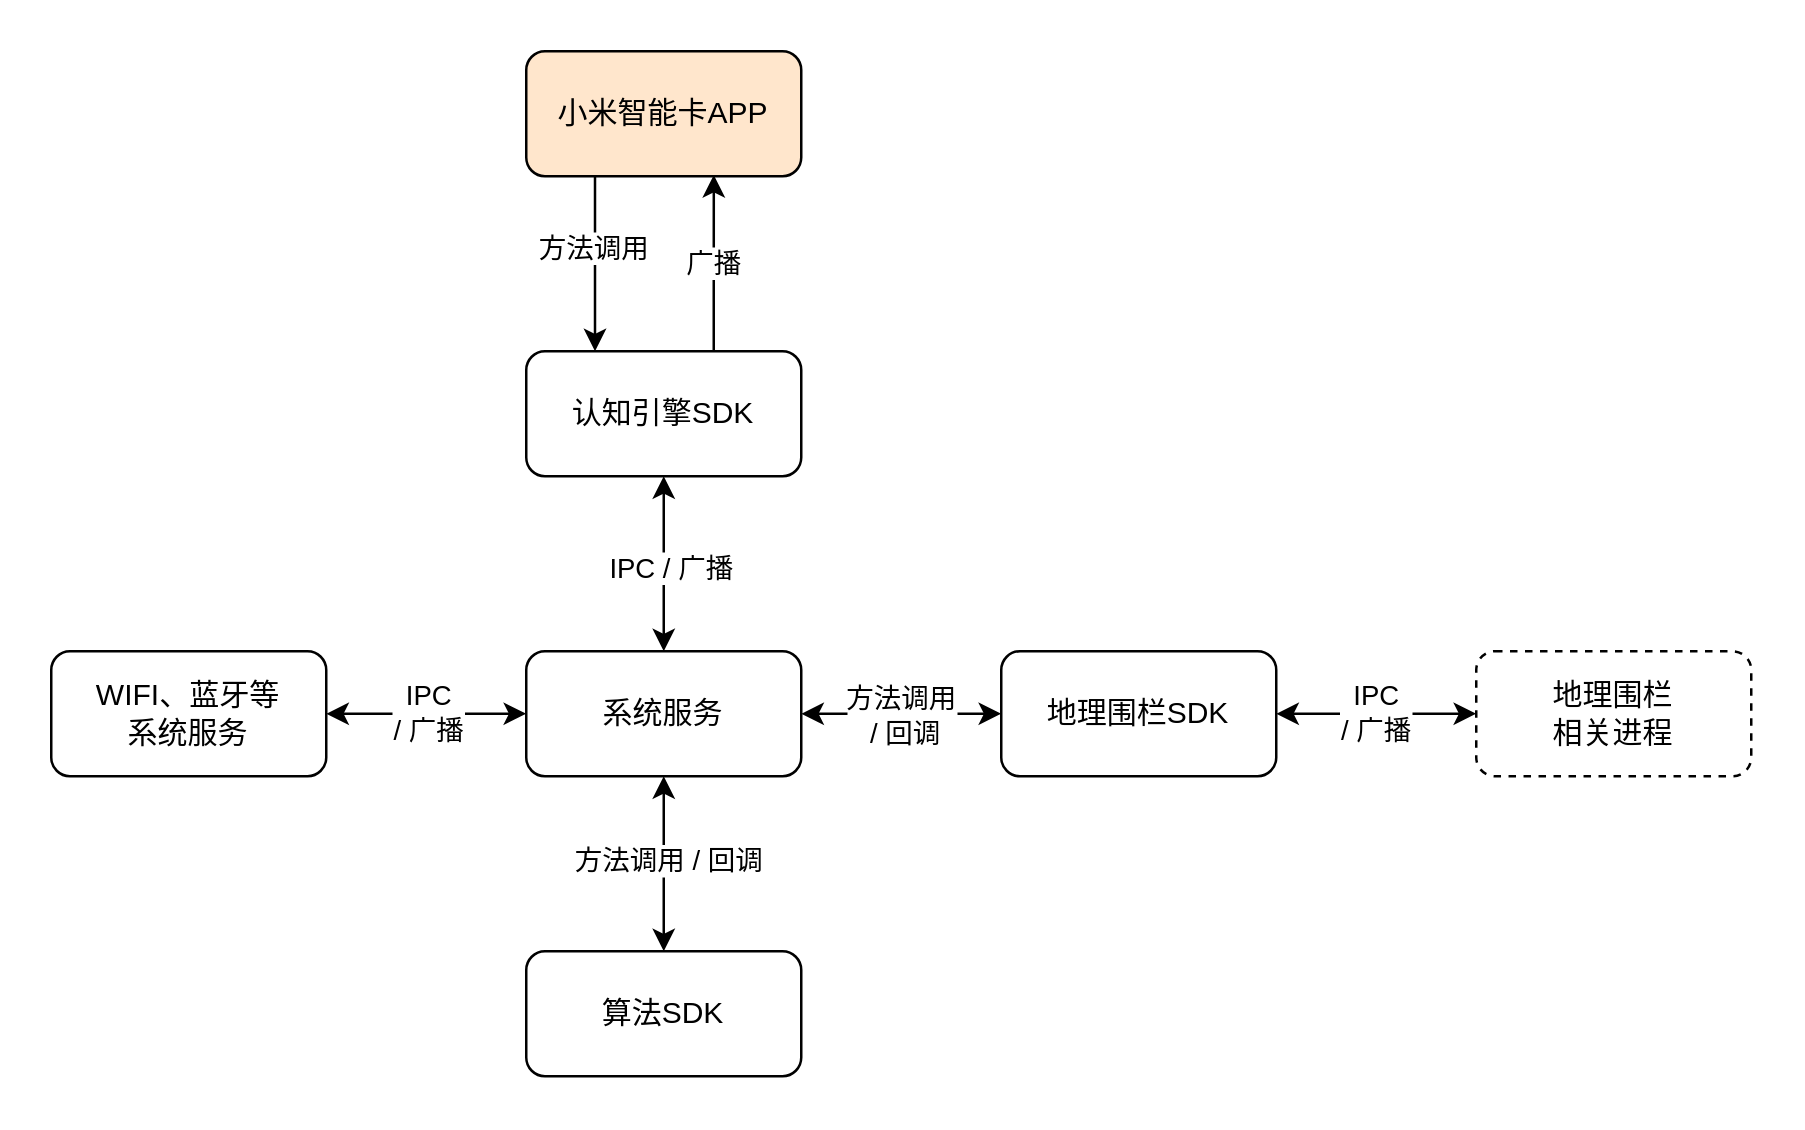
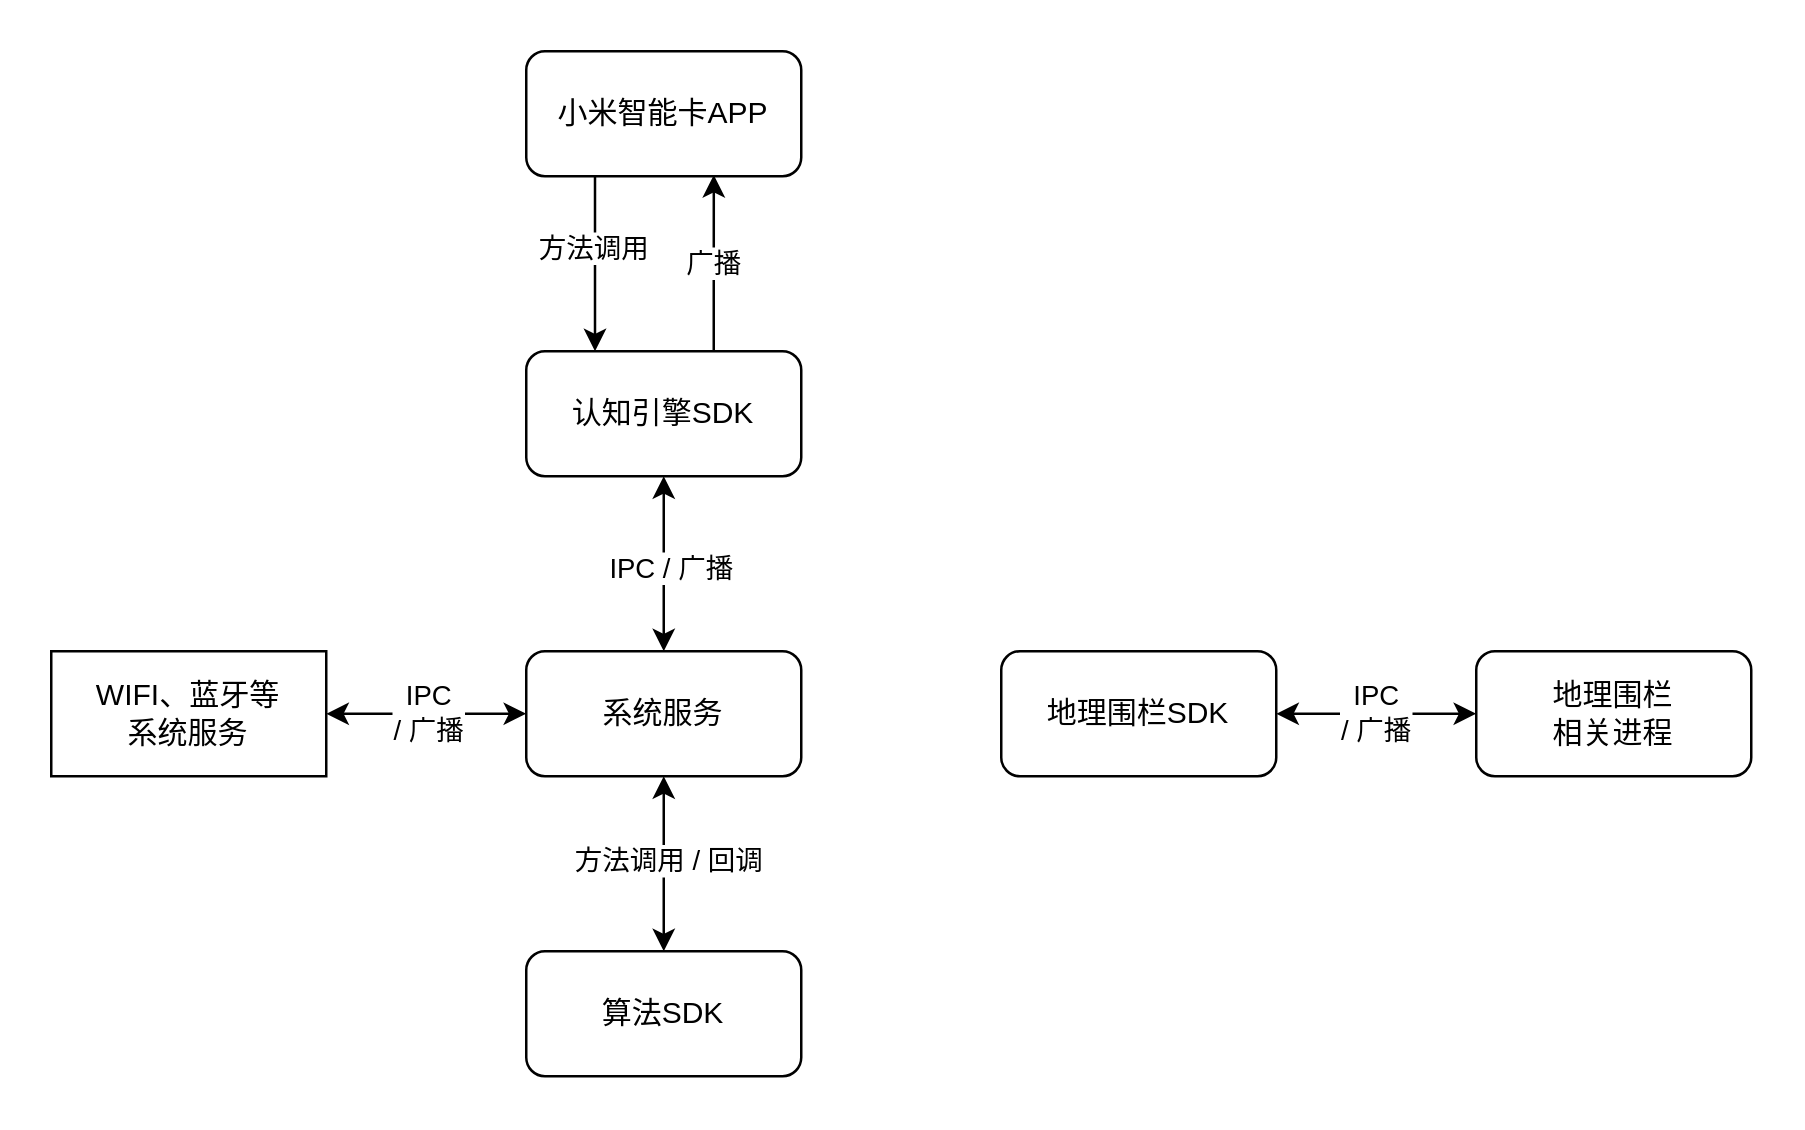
node "小米智能卡APP": fillcolor #ffe6cc -> #ffffff
node "WIFI、蓝牙等 系统服务": shape rounded rectangle -> rectangle
edge "系统服务" -- "地理围栏SDK": removed, label "方法调用 / 回调"
node "地理围栏 相关进程": style dashed -> solid
